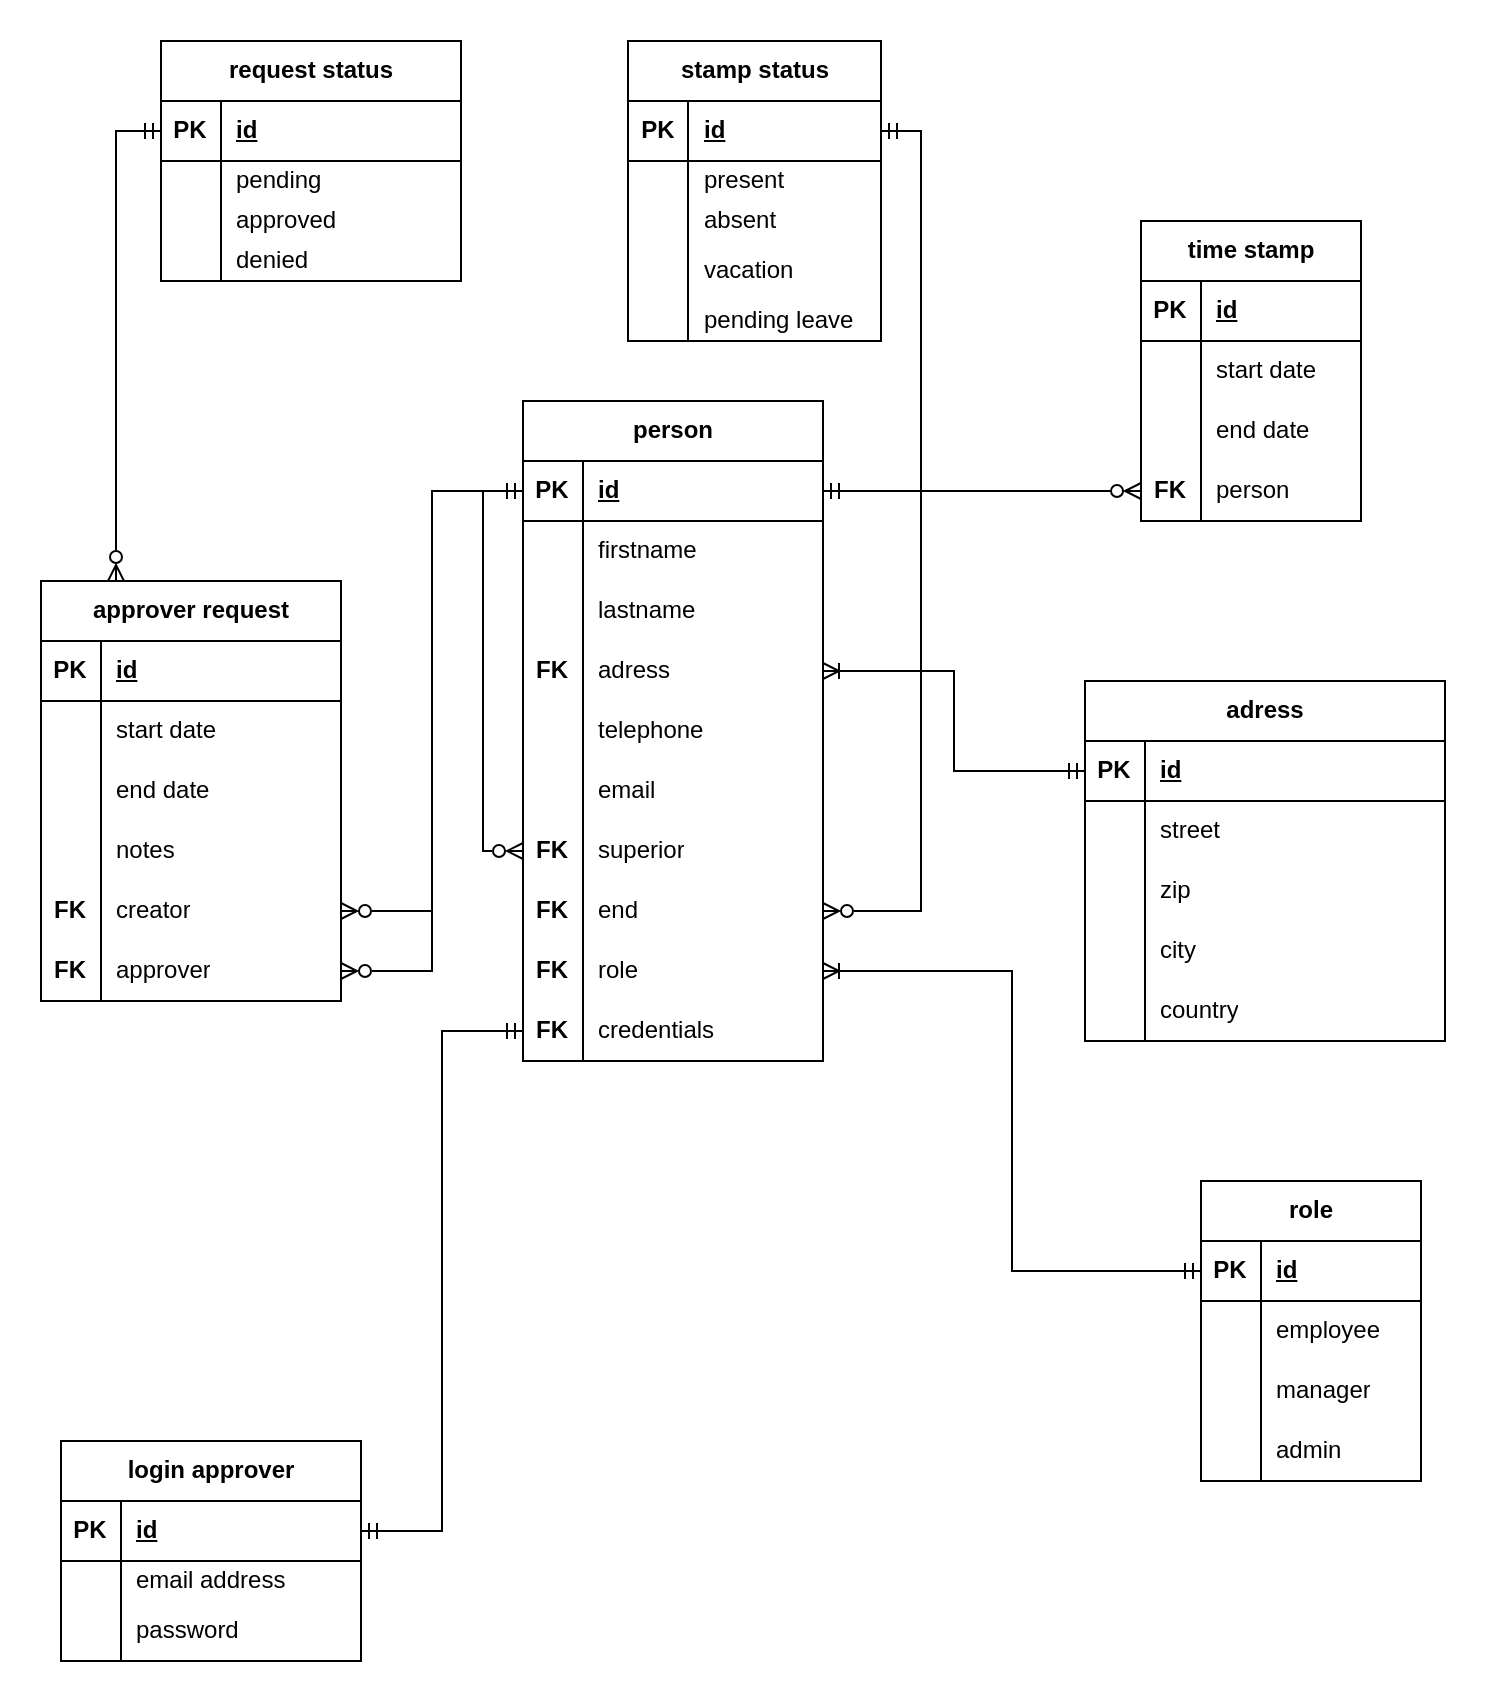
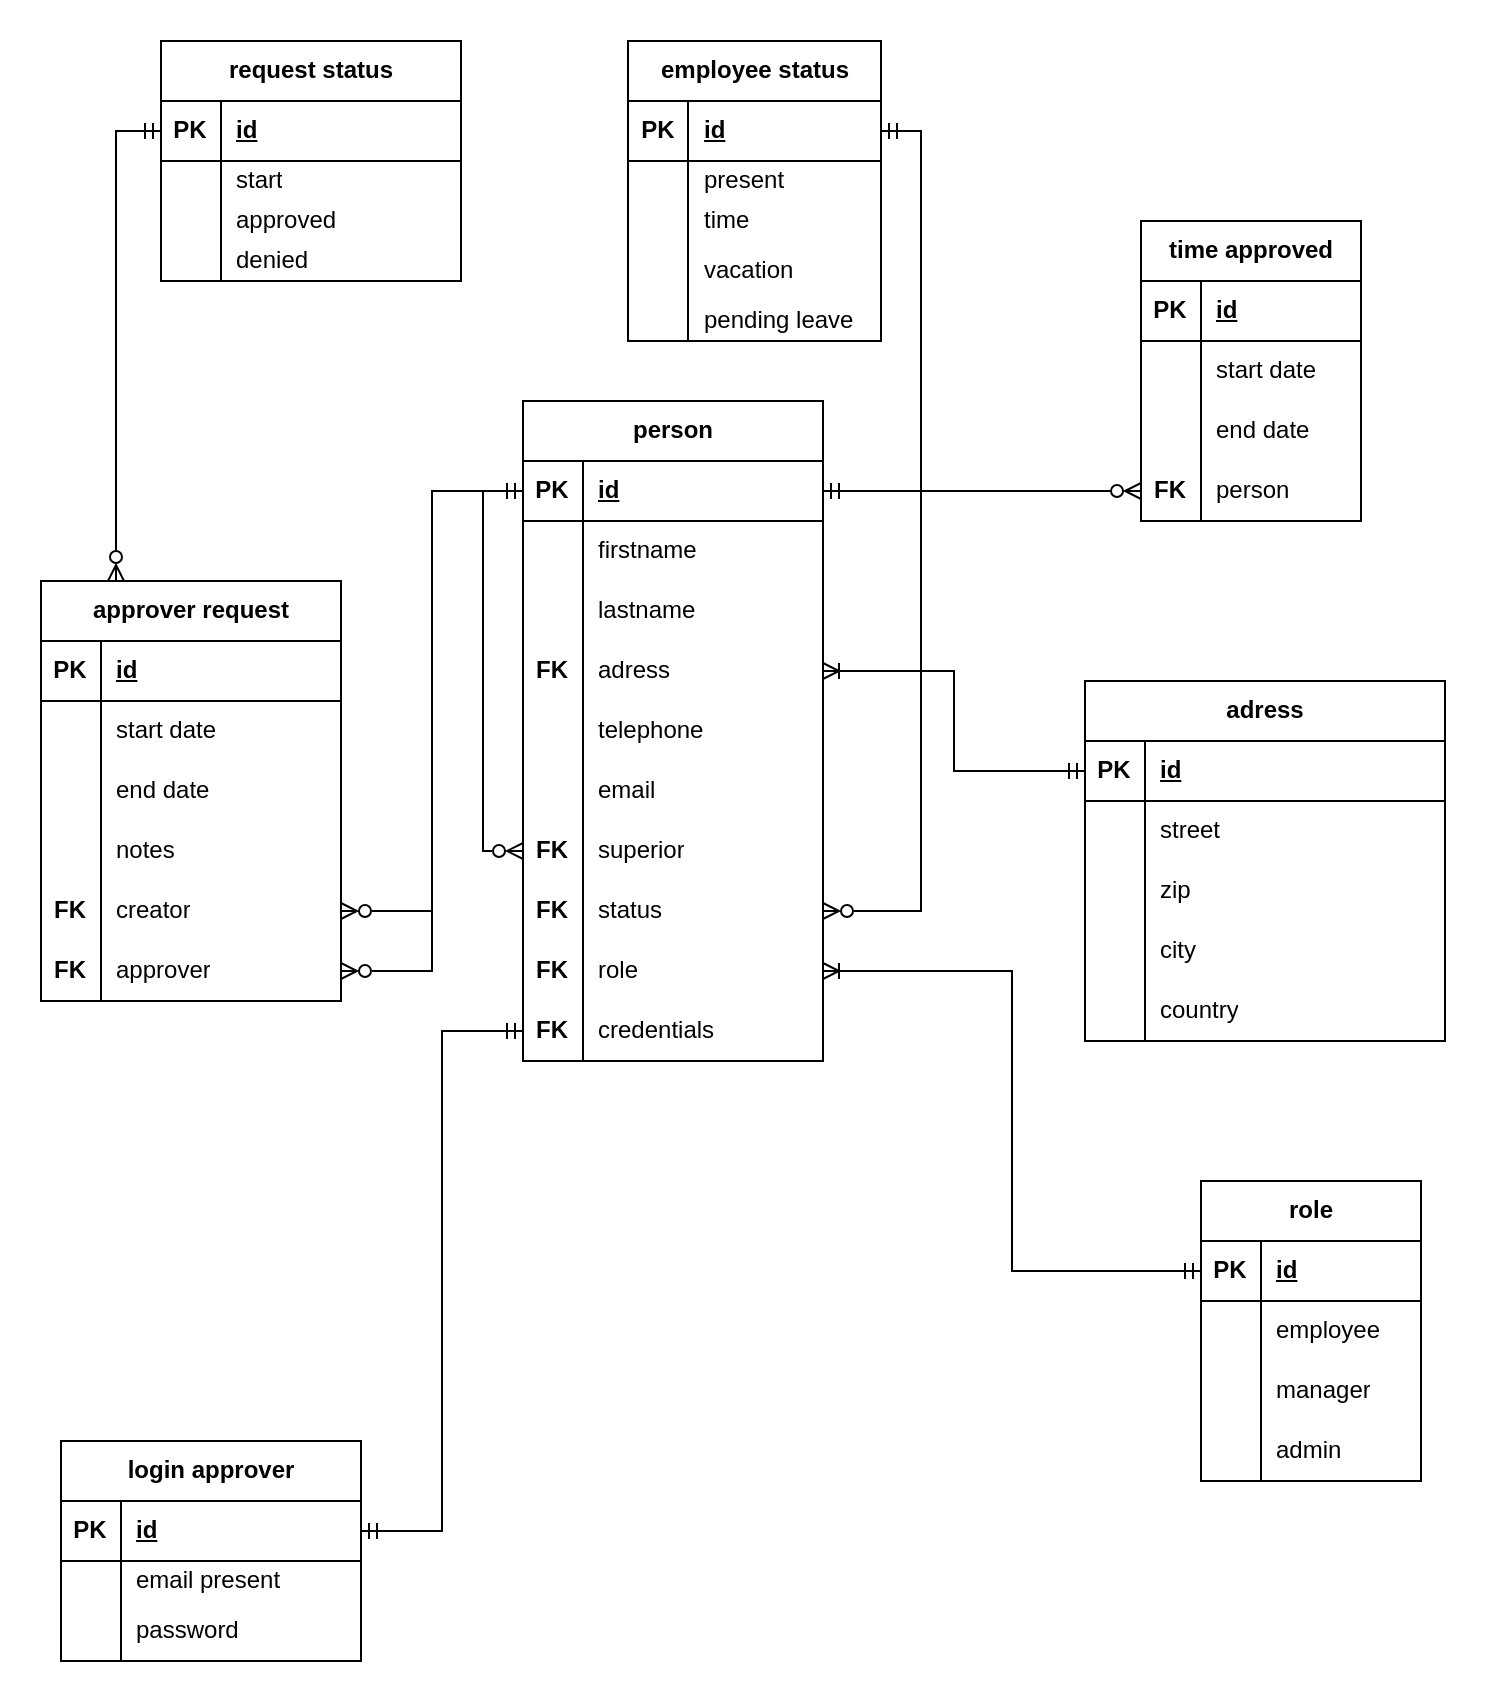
node "stamp status": label "stamp status" -> "employee status"
node "pending": label "pending" -> "start"
node "absent": label "absent" -> "time"
node "time stamp": label "time stamp" -> "time approved"
node "end": label "end" -> "status"
node "email address": label "email address" -> "email present"
